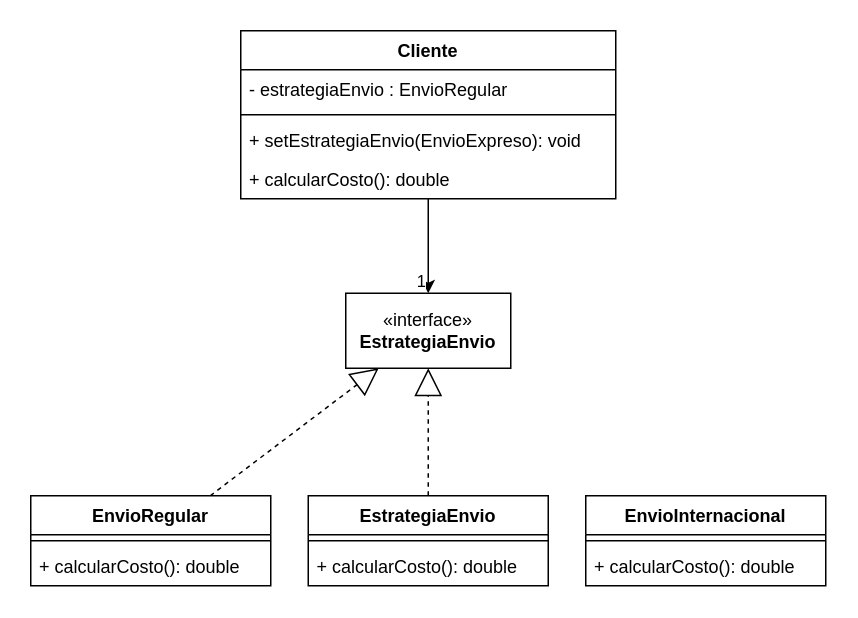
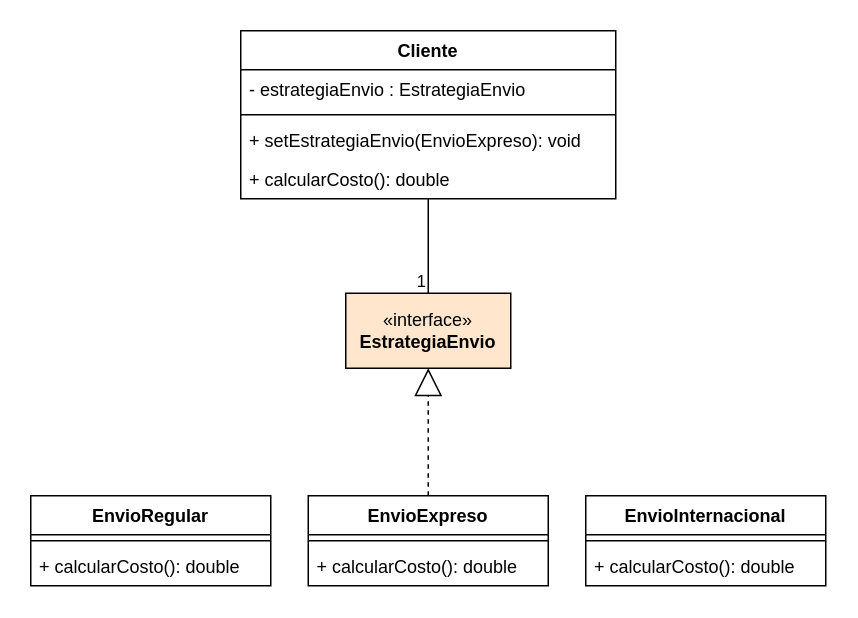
node "- estrategiaEnvio : EnvioRegular": label "- estrategiaEnvio : EnvioRegular" -> "- estrategiaEnvio : EstrategiaEnvio"
edge "Cliente" -> "«interface» EstrategiaEnvio": arrowhead classic -> none
node "«interface» EstrategiaEnvio": fillcolor #ffffff -> #ffe6cc
edge "EnvioRegular" -> "«interface» EstrategiaEnvio": removed
node "EstrategiaEnvio": label "EstrategiaEnvio" -> "EnvioExpreso"
